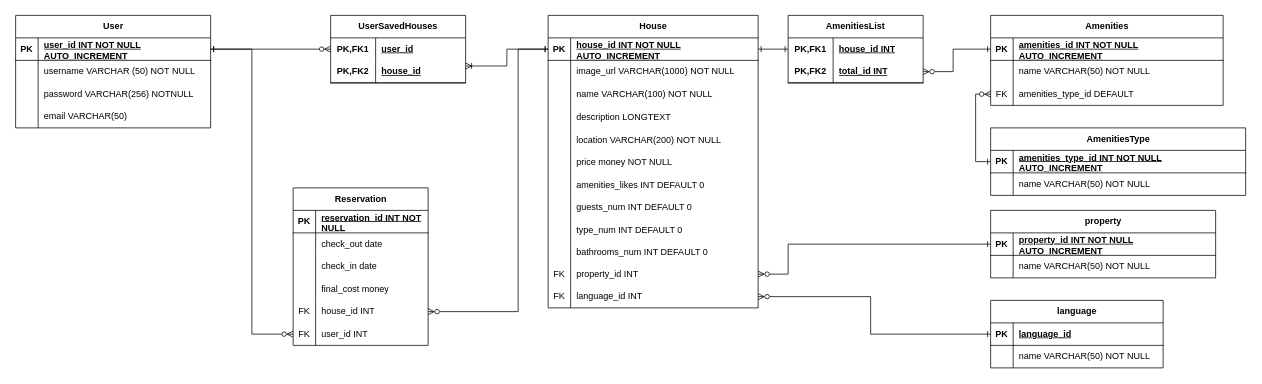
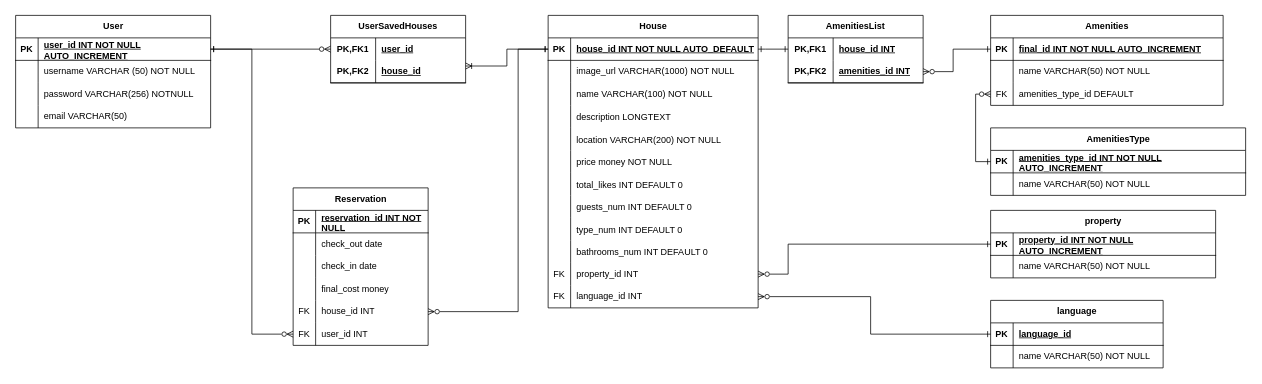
node "house_id INT NOT NULL AUTO_INCREMENT": label "house_id INT NOT NULL AUTO_INCREMENT" -> "house_id INT NOT NULL AUTO_DEFAULT"
node "amenities_id INT NOT NULL AUTO_INCREMENT": label "amenities_id INT NOT NULL AUTO_INCREMENT" -> "final_id INT NOT NULL AUTO_INCREMENT"
node "total_id INT": label "total_id INT" -> "amenities_id INT"
node "amenities_likes INT DEFAULT 0": label "amenities_likes INT DEFAULT 0" -> "total_likes INT DEFAULT 0"
